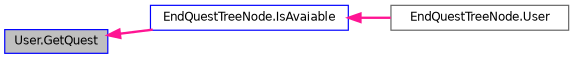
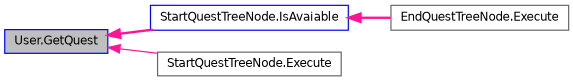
node "EndQuestTreeNode.IsAvaiable": label "EndQuestTreeNode.IsAvaiable" -> "StartQuestTreeNode.IsAvaiable"
node "EndQuestTreeNode.User": label "EndQuestTreeNode.User" -> "EndQuestTreeNode.Execute"
node "StartQuestTreeNode.Execute": added
